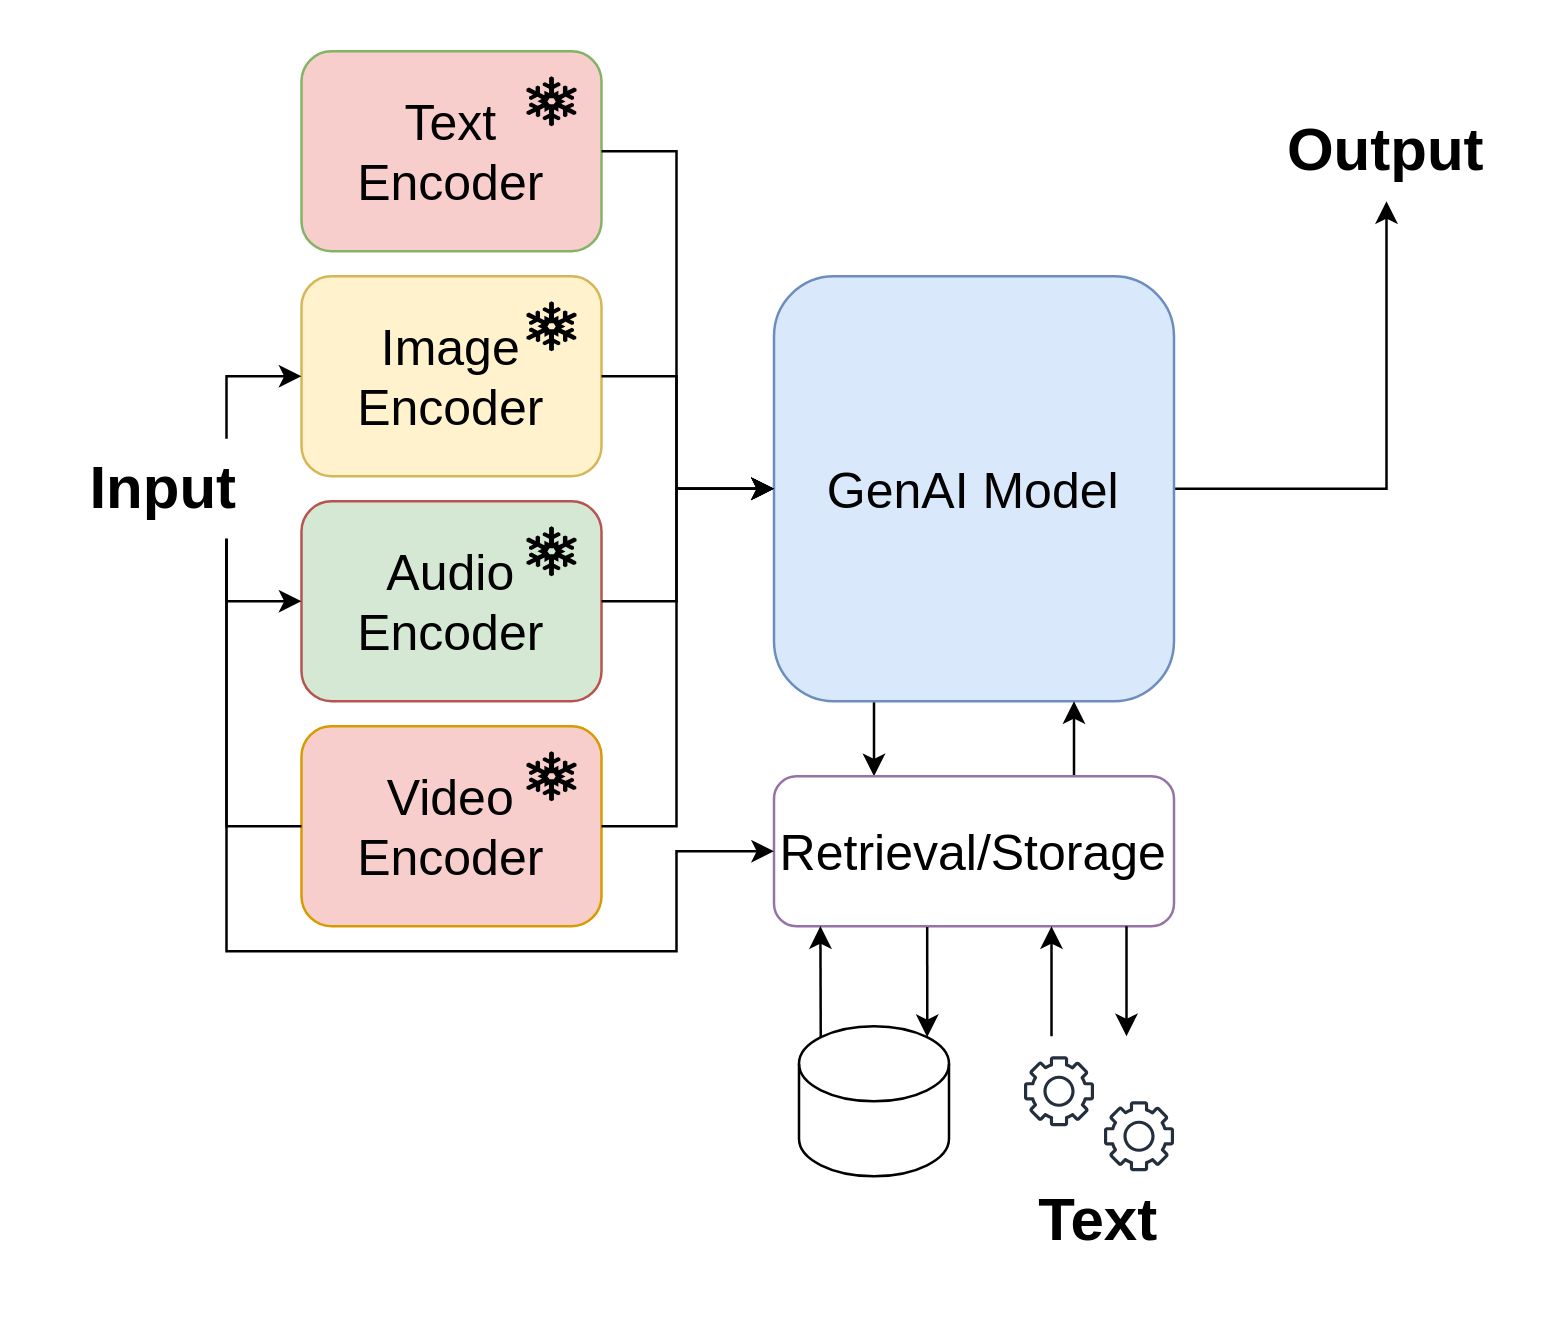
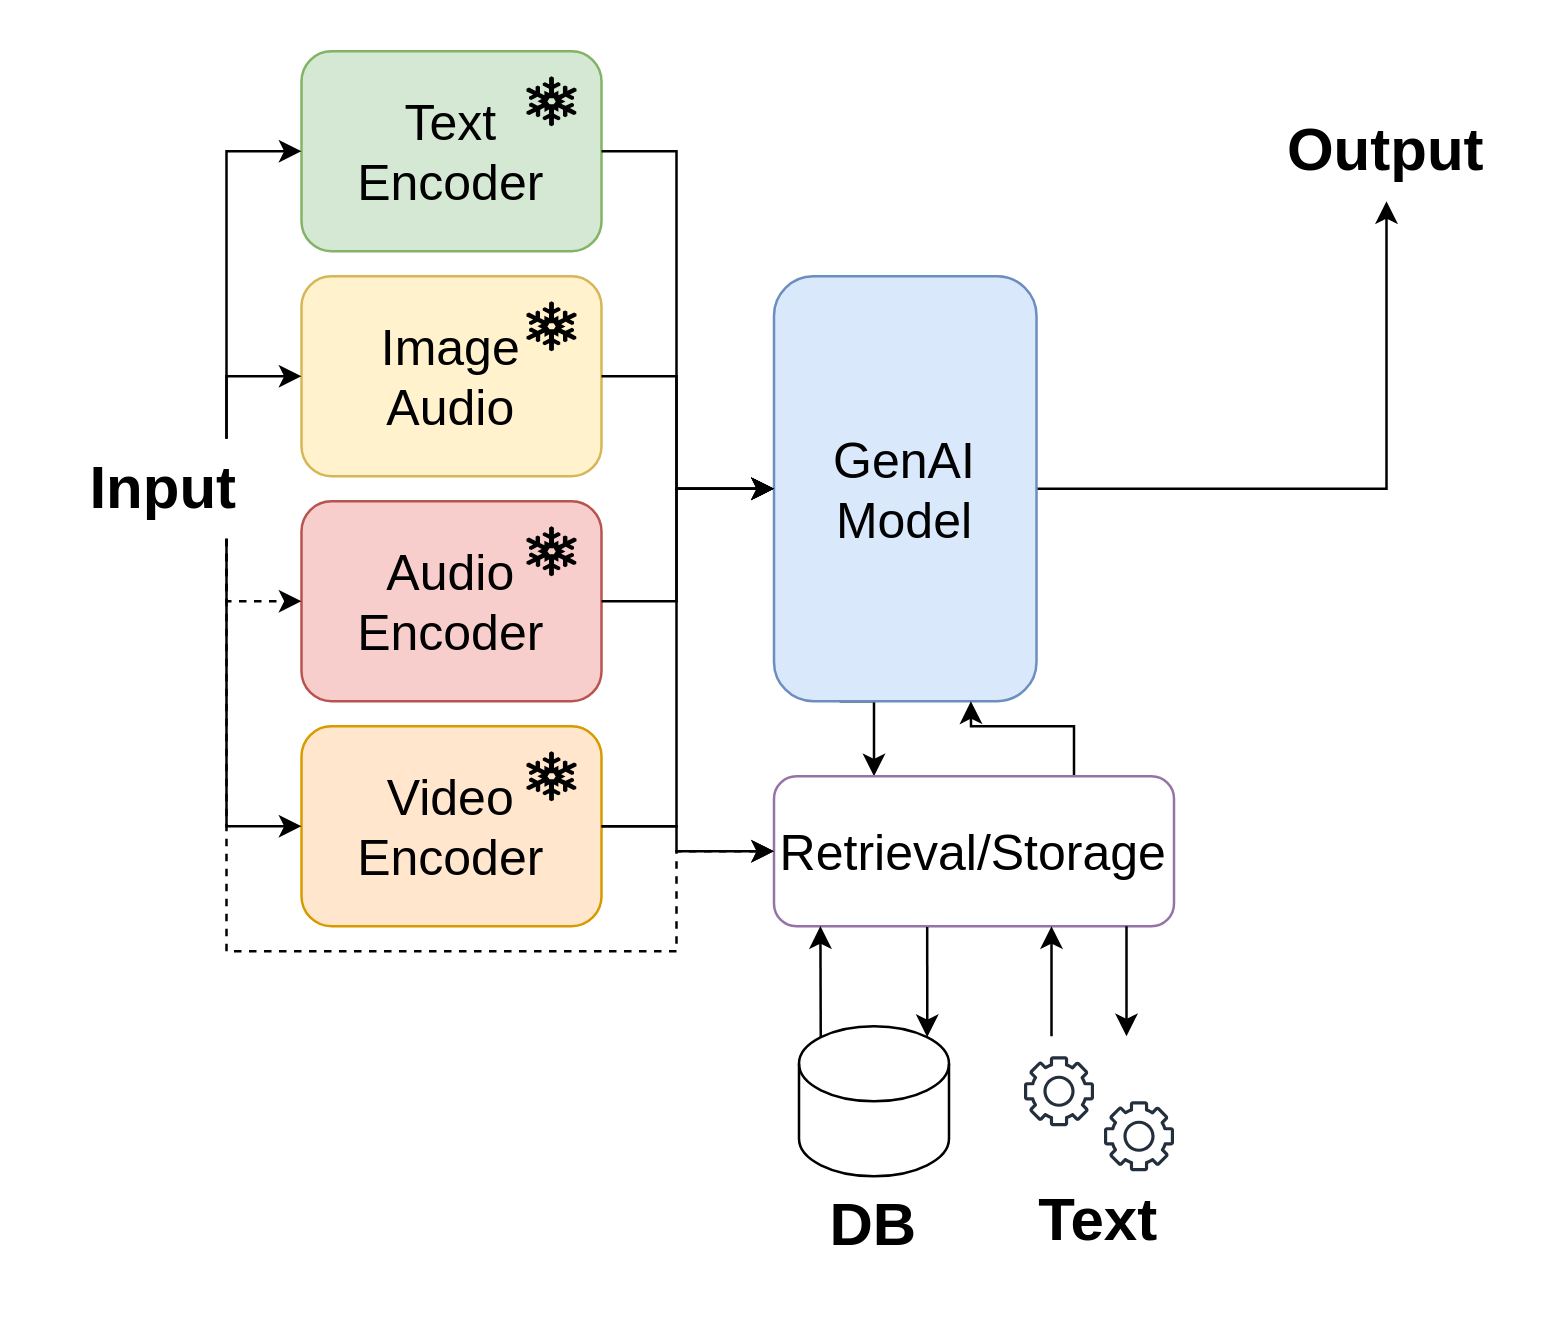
node "Text Encoder": fillcolor #f8cecc -> #d5e8d4
edge "Input" -> "Text Encoder": added
node "Image Encoder": label "Image Encoder" -> "Image Audio"
node "GenAI Model": size 400x425 -> 263x425
edge "Input" -> "Audio Encoder": style solid -> dashed
node "Audio Encoder": fillcolor #d5e8d4 -> #f8cecc
edge "Input" -- "Video Encoder": arrowhead none -> classic
node "Video Encoder": fillcolor #f8cecc -> #ffe6cc
edge "Video Encoder" -> "Retrieval/Storage": added
edge "Input" -> "Retrieval/Storage": style solid -> dashed
node "DB": added
